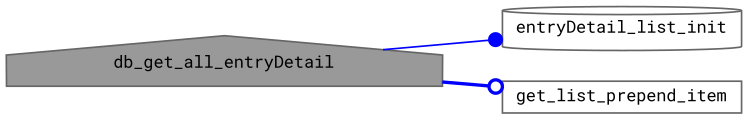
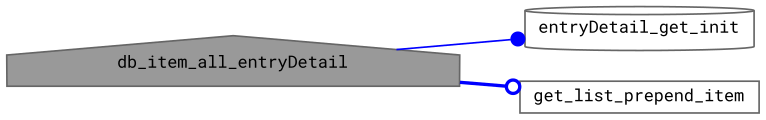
node "entryDetail_list_init": label "entryDetail_list_init" -> "entryDetail_get_init"
node "db_get_all_entryDetail": label "db_get_all_entryDetail" -> "db_item_all_entryDetail"
